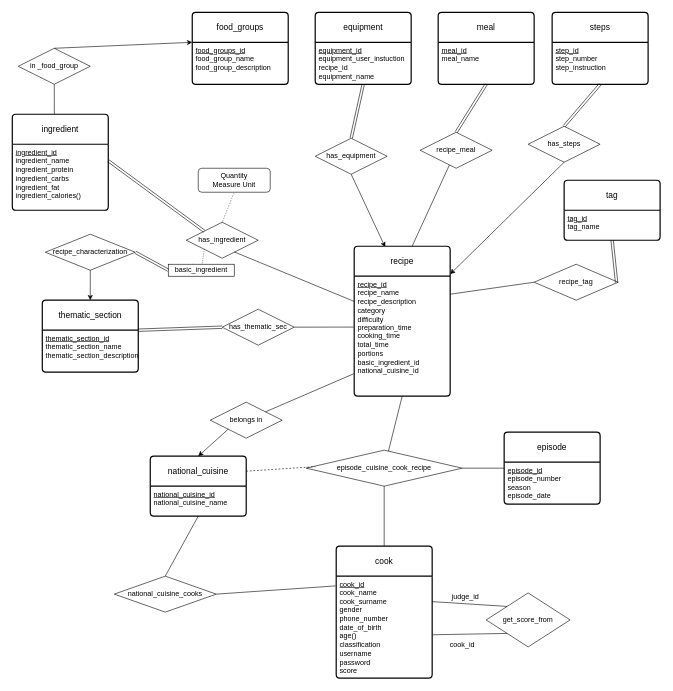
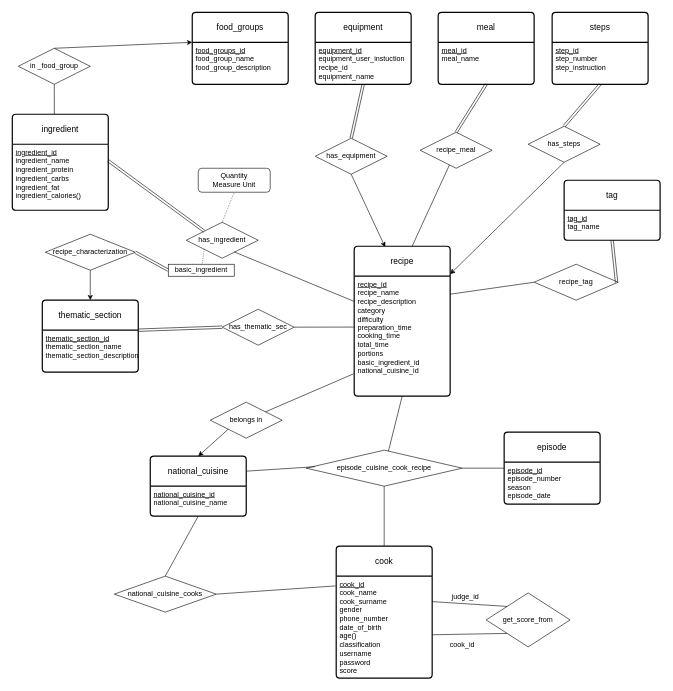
edge "episode_cuisine_cook_recipe" -- "national_cuisine": style dashed -> solid
